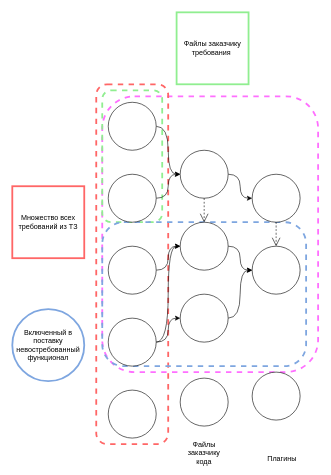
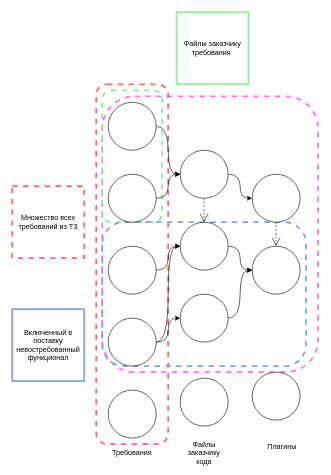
node "Множество всех требований из ТЗ": style solid -> dashed
node "Включенный в поставку невостребованный функционал": shape ellipse -> rectangle
node "Требования": added
node "Плагины": moved (282, 459) -> (282, 447)
